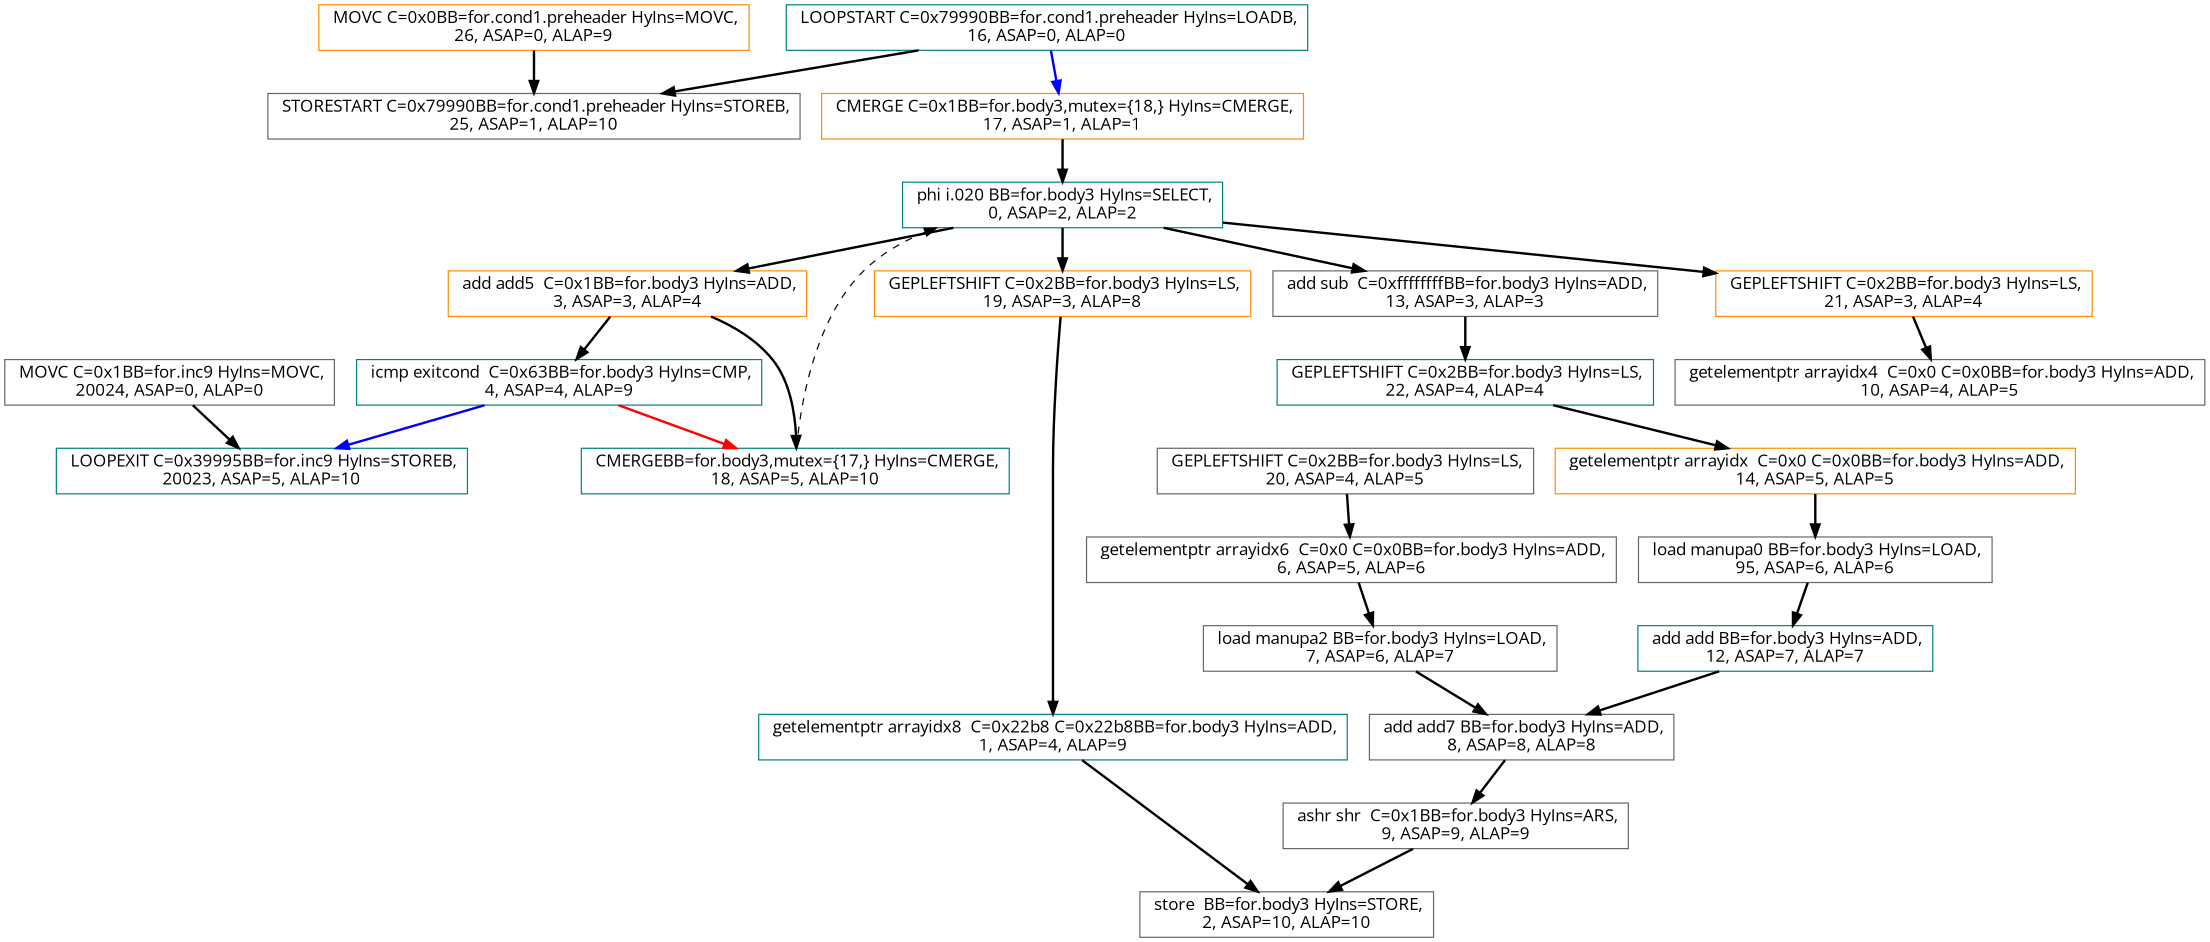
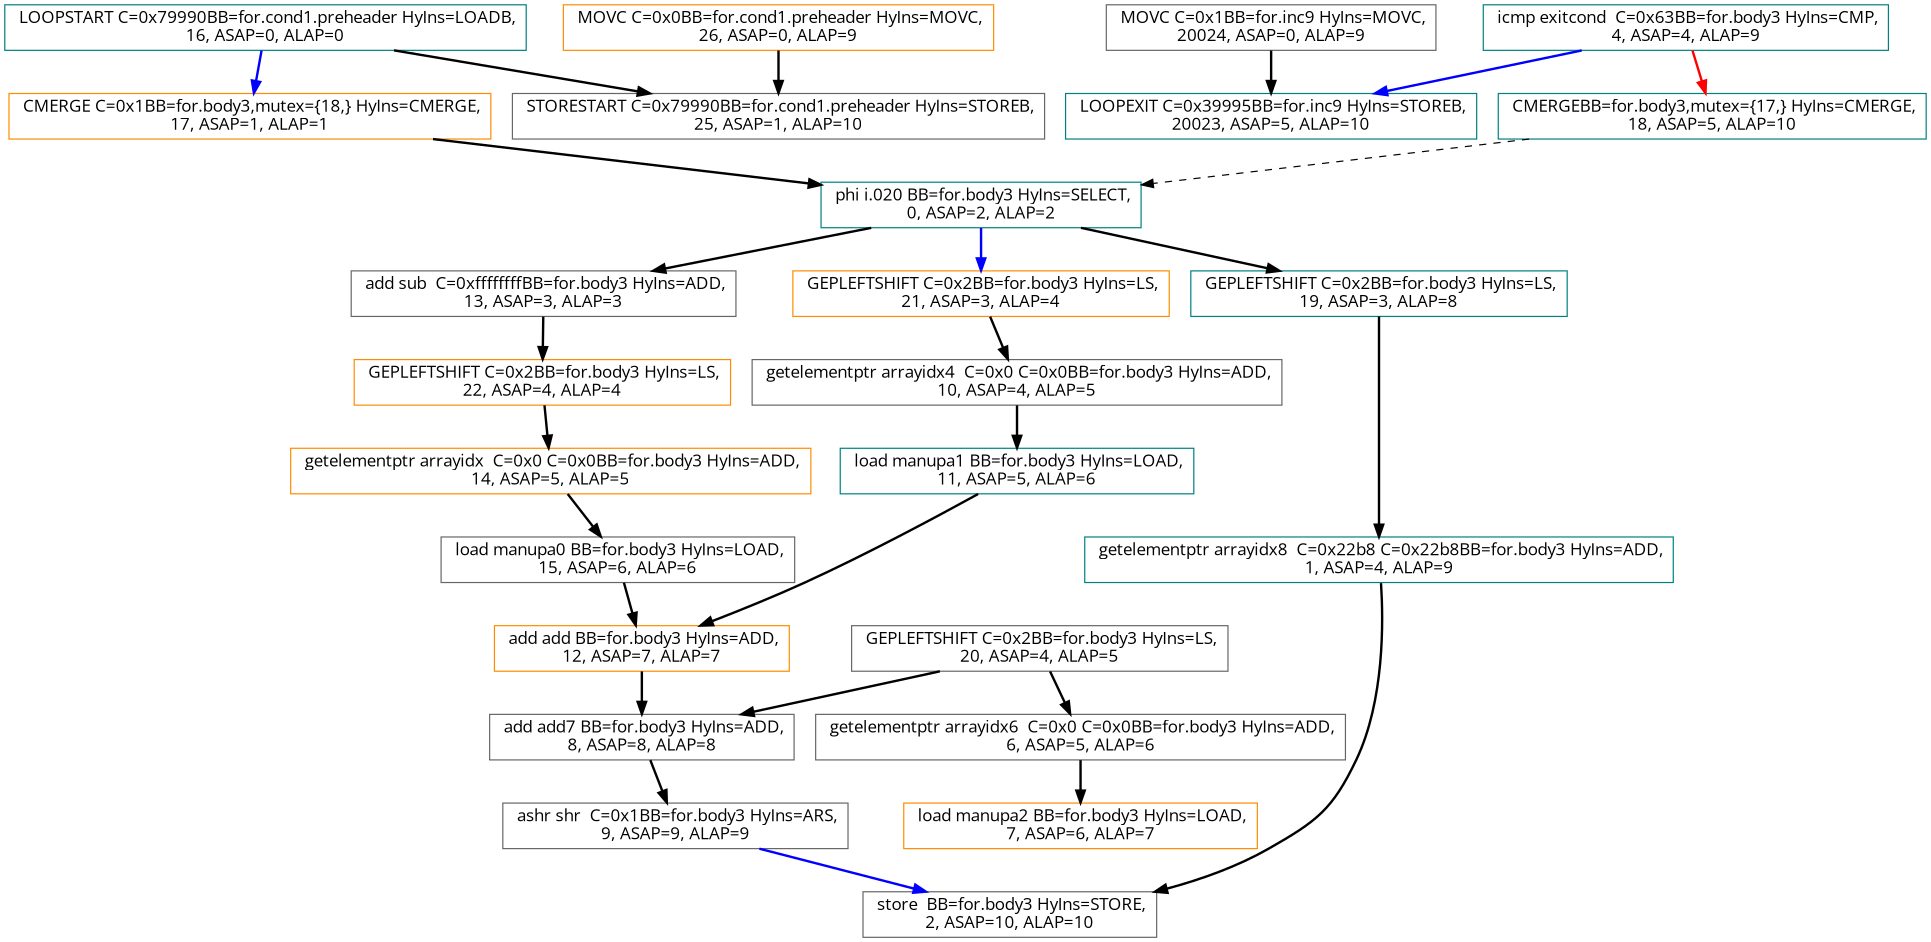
edge "phi i.020 BB=for.body3 HyIns=SELECT, 0, ASAP=2, ALAP=2" -> "GEPLEFTSHIFT C=0x2BB=for.body3 HyIns=LS, 21, ASAP=3, ALAP=4": color black -> blue
node "add add5  C=0x1BB=for.body3 HyIns=ADD, 3, ASAP=3, ALAP=4": removed
node "GEPLEFTSHIFT C=0x2BB=for.body3 HyIns=LS, 19, ASAP=3, ALAP=8": color darkorange -> teal
node "MOVC C=0x1BB=for.inc9 HyIns=MOVC, 20024, ASAP=0, ALAP=0": label "MOVC C=0x1BB=for.inc9 HyIns=MOVC, 20024, ASAP=0, ALAP=0" -> "MOVC C=0x1BB=for.inc9 HyIns=MOVC, 20024, ASAP=0, ALAP=9"
node "GEPLEFTSHIFT C=0x2BB=for.body3 HyIns=LS, 22, ASAP=4, ALAP=4": color teal -> darkorange
node "load manupa1 BB=for.body3 HyIns=LOAD, 11, ASAP=5, ALAP=6": added
node "load manupa0 BB=for.body3 HyIns=LOAD, 95, ASAP=6, ALAP=6": label "load manupa0 BB=for.body3 HyIns=LOAD, 95, ASAP=6, ALAP=6" -> "load manupa0 BB=for.body3 HyIns=LOAD, 15, ASAP=6, ALAP=6"
node "load manupa2 BB=for.body3 HyIns=LOAD, 7, ASAP=6, ALAP=7": color gray40 -> darkorange
node "add add BB=for.body3 HyIns=ADD, 12, ASAP=7, ALAP=7": color teal -> darkorange
edge "load manupa2 BB=for.body3 HyIns=LOAD, 7, ASAP=6, ALAP=7" -> "add add7 BB=for.body3 HyIns=ADD, 8, ASAP=8, ALAP=8": now "GEPLEFTSHIFT C=0x2BB=for.body3 HyIns=LS, 20, ASAP=4, ALAP=5" -> "add add7 BB=for.body3 HyIns=ADD, 8, ASAP=8, ALAP=8"
edge "ashr shr  C=0x1BB=for.body3 HyIns=ARS, 9, ASAP=9, ALAP=9" -> "store  BB=for.body3 HyIns=STORE, 2, ASAP=10, ALAP=10": color black -> blue
